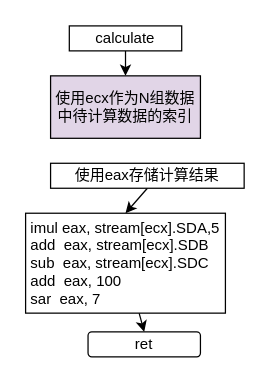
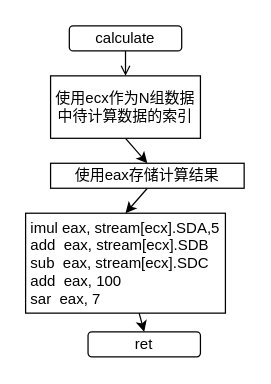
node "calculate": shape rectangle -> rounded rectangle
edge "calculate" -> "使用ecx作为N组数据中待计算数据的索引": arrowhead classic -> open
node "使用ecx作为N组数据中待计算数据的索引": fillcolor #e1d5e7 -> #ffffff
edge "使用ecx作为N组数据中待计算数据的索引" -> "使用eax存储计算结果": added
